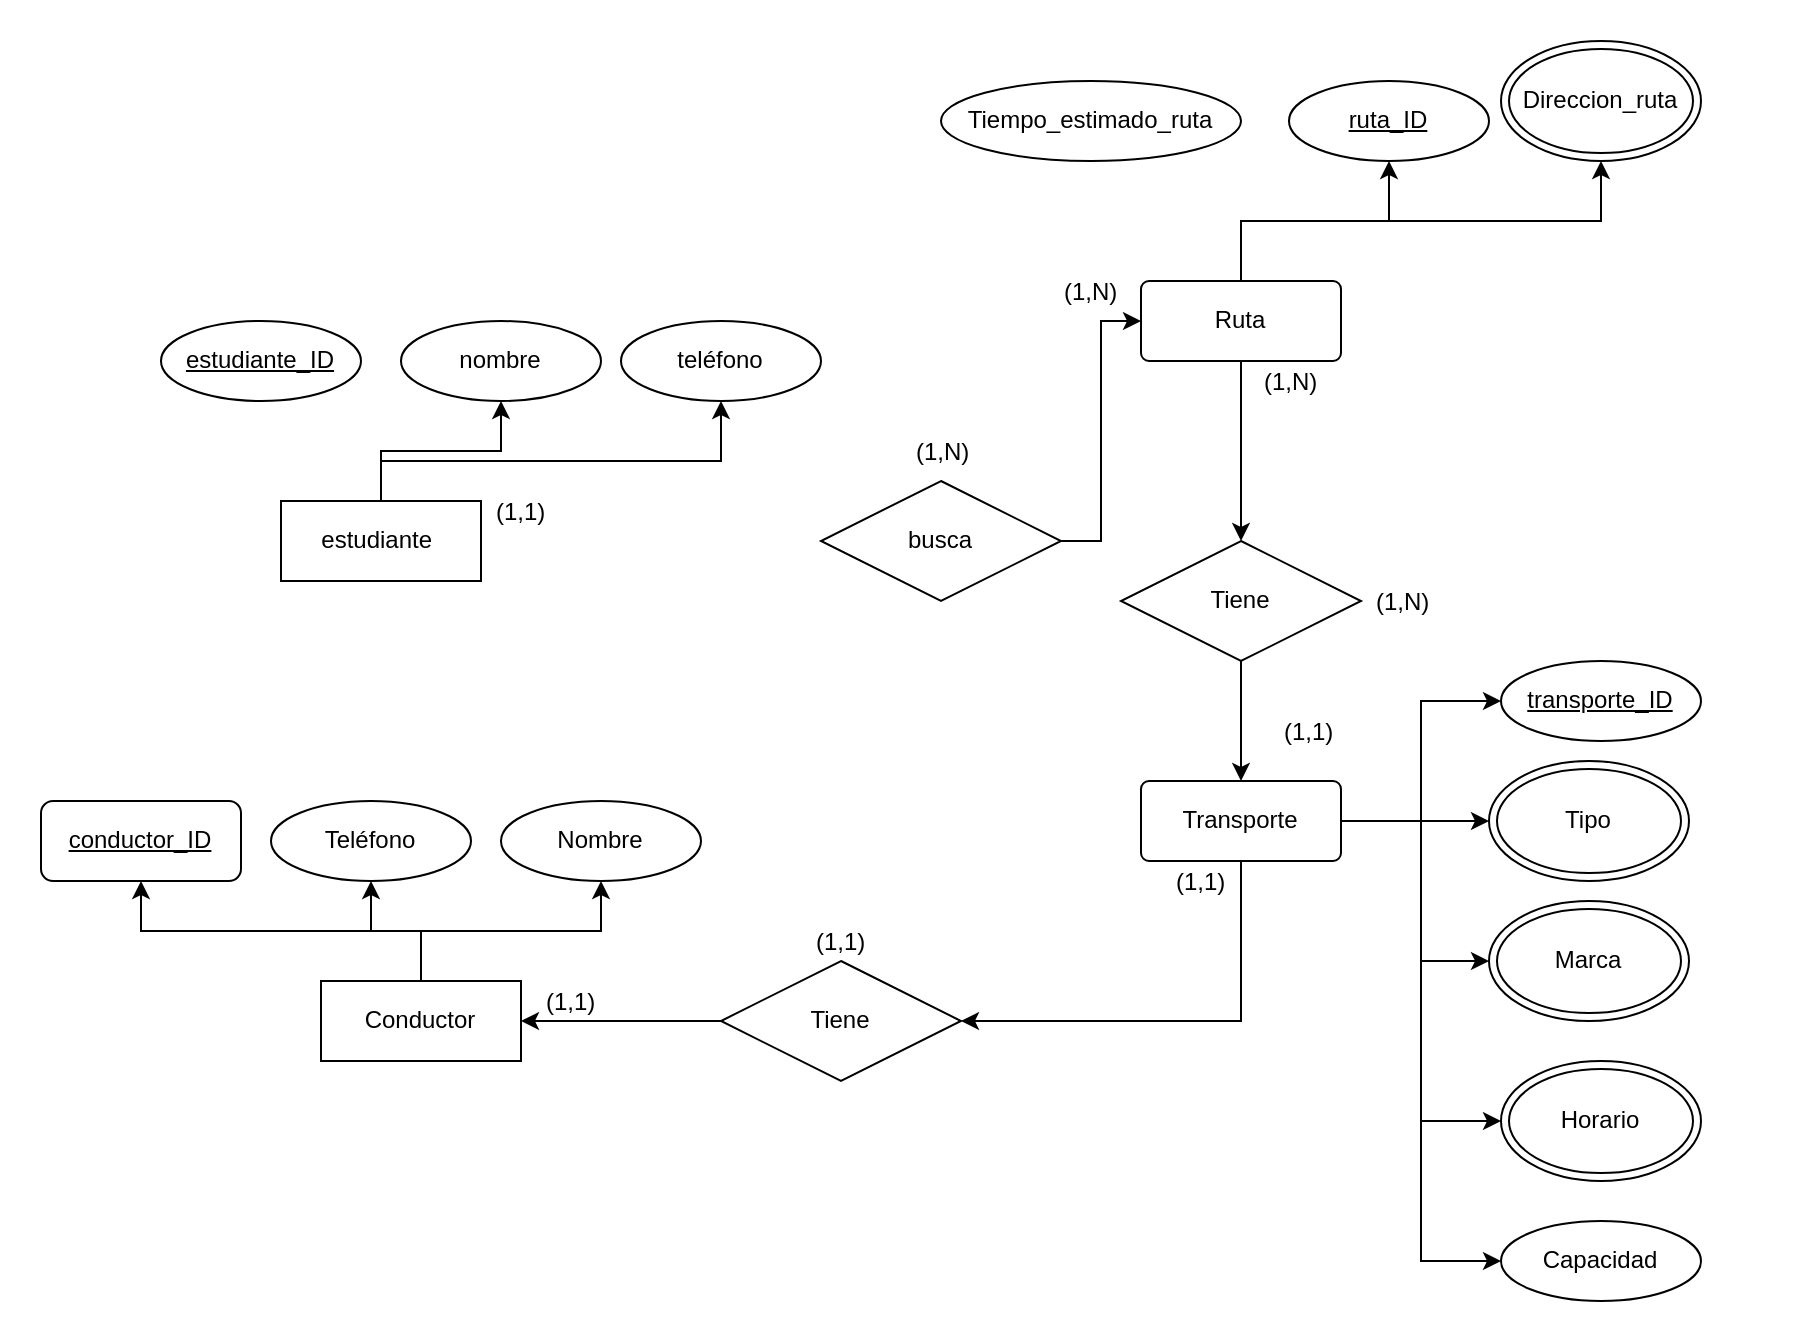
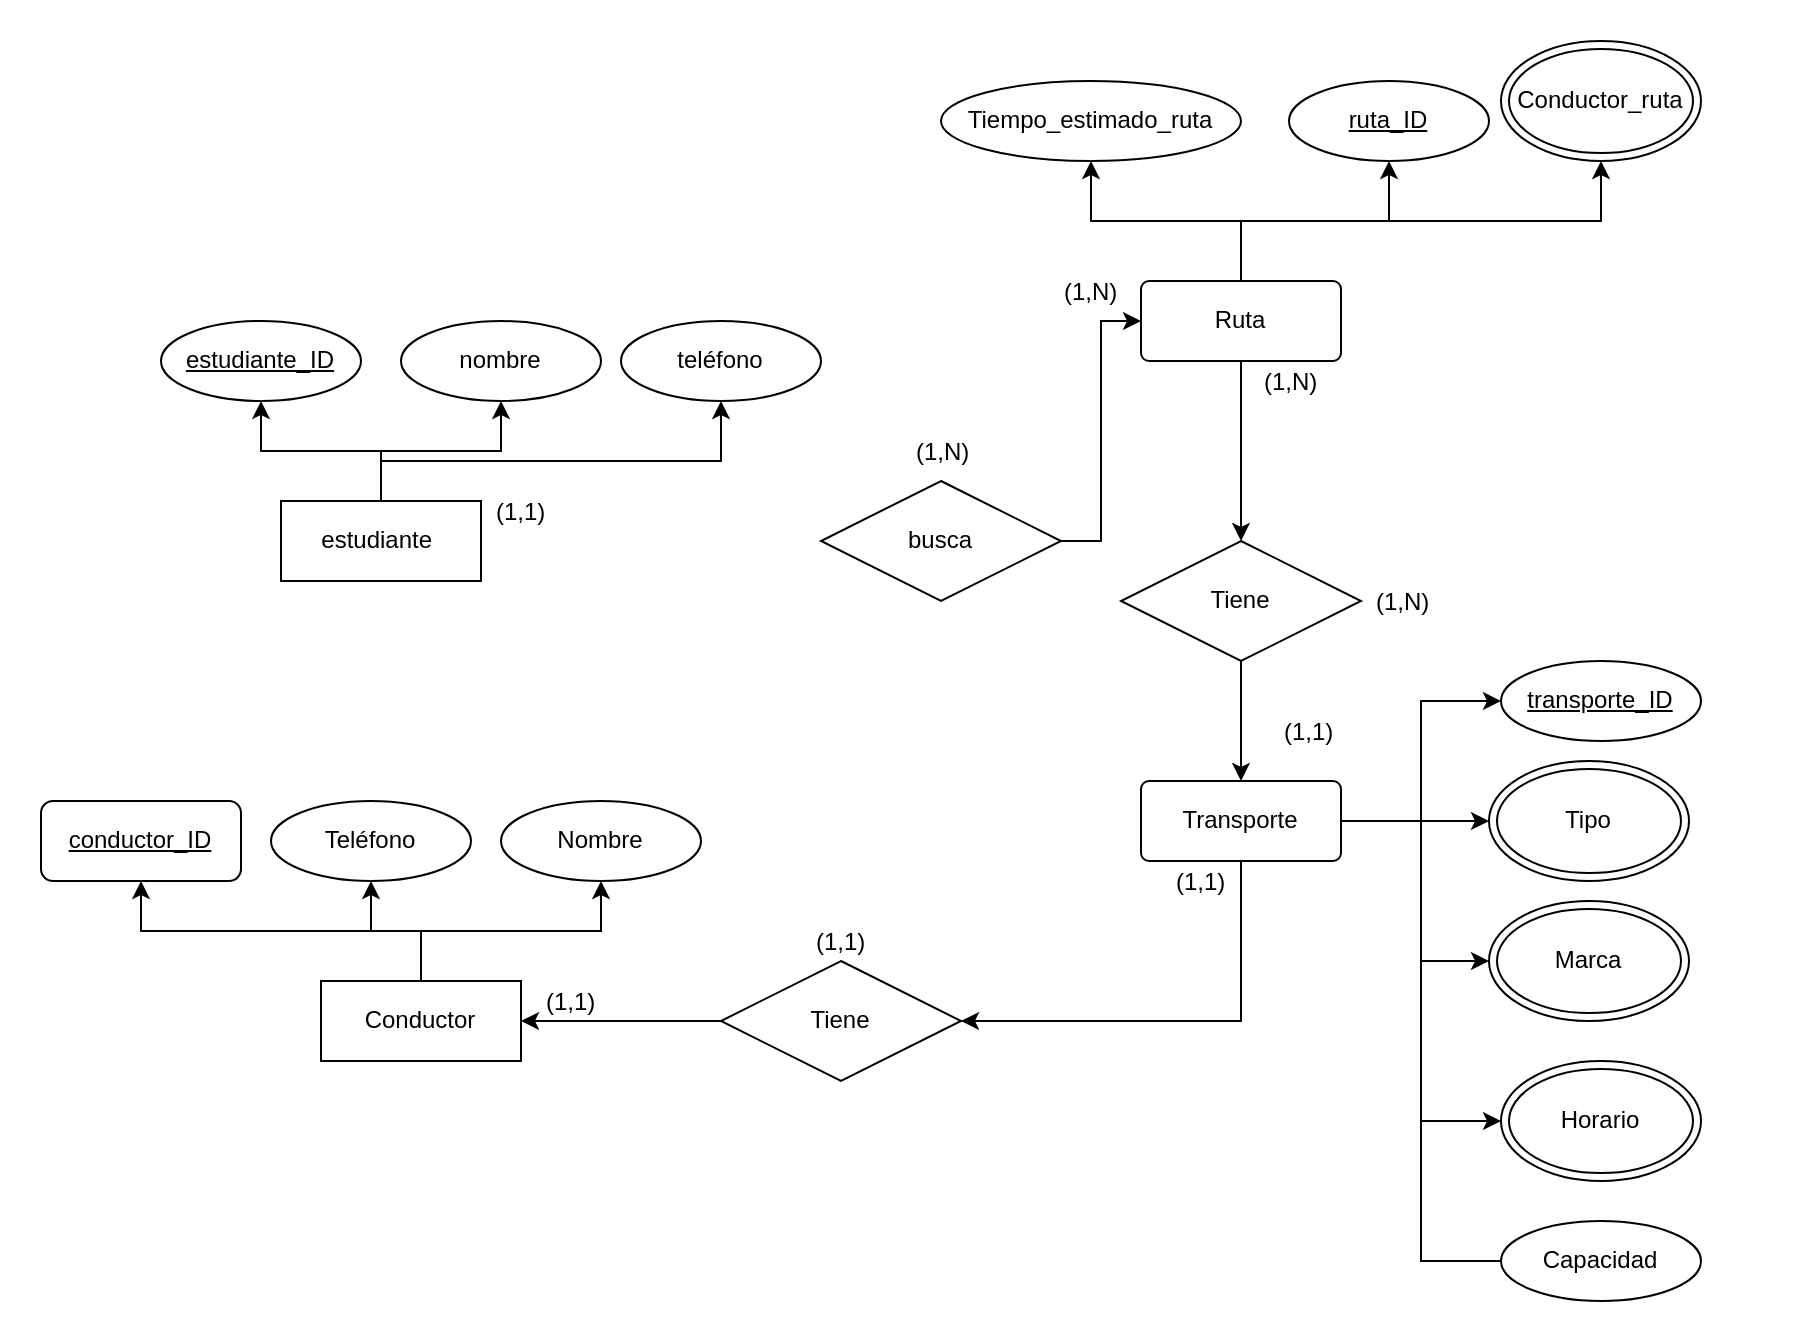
node "Direccion_ruta": label "Direccion_ruta" -> "Conductor_ruta"
edge "Ruta" -> "Tiempo_estimado_ruta": added
edge "estudiante" -> "estudiante_ID": added
edge "Transporte" -> "Capacidad": arrowhead classic -> none
